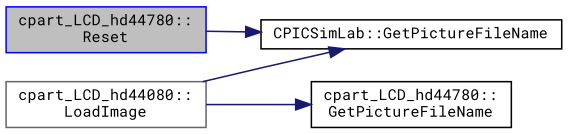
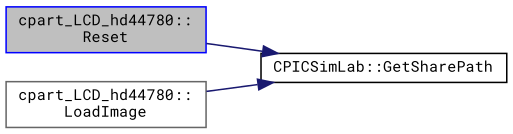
node "CPICSimLab::GetPictureFileName": label "CPICSimLab::GetPictureFileName" -> "CPICSimLab::GetSharePath"
node "cpart_LCD_hd44080:: LoadImage": label "cpart_LCD_hd44080:: LoadImage" -> "cpart_LCD_hd44780:: LoadImage"
node "cpart_LCD_hd44780:: GetPictureFileName": removed
